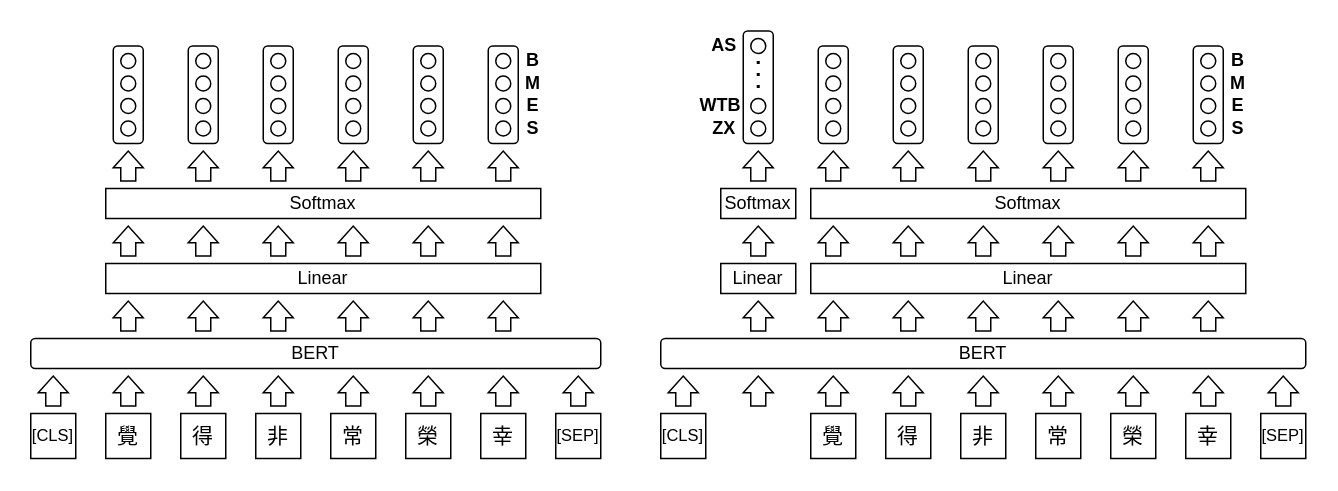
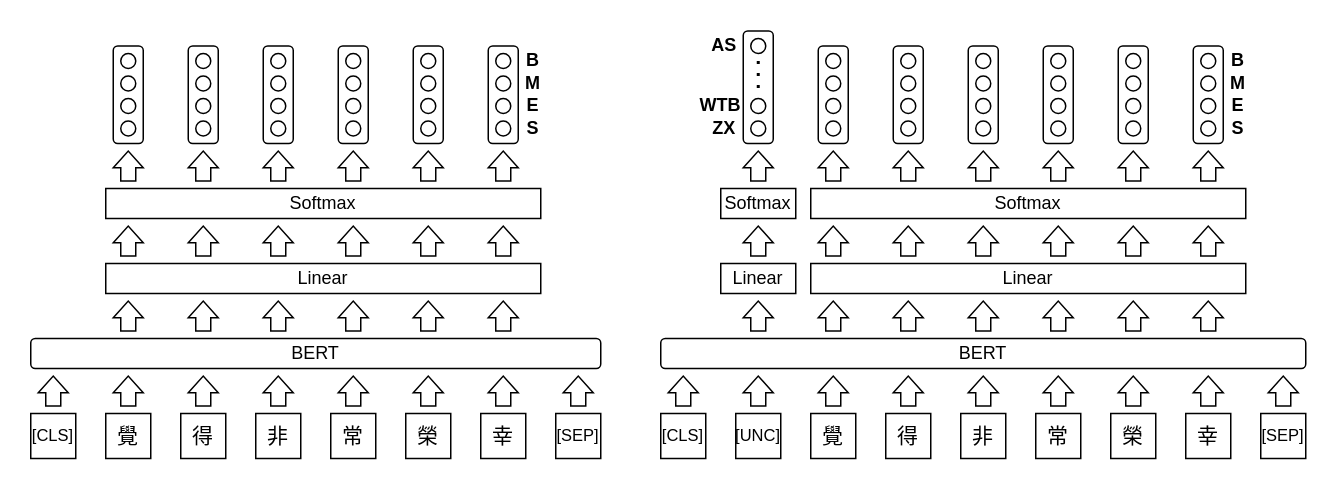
node "[UNC]": added
